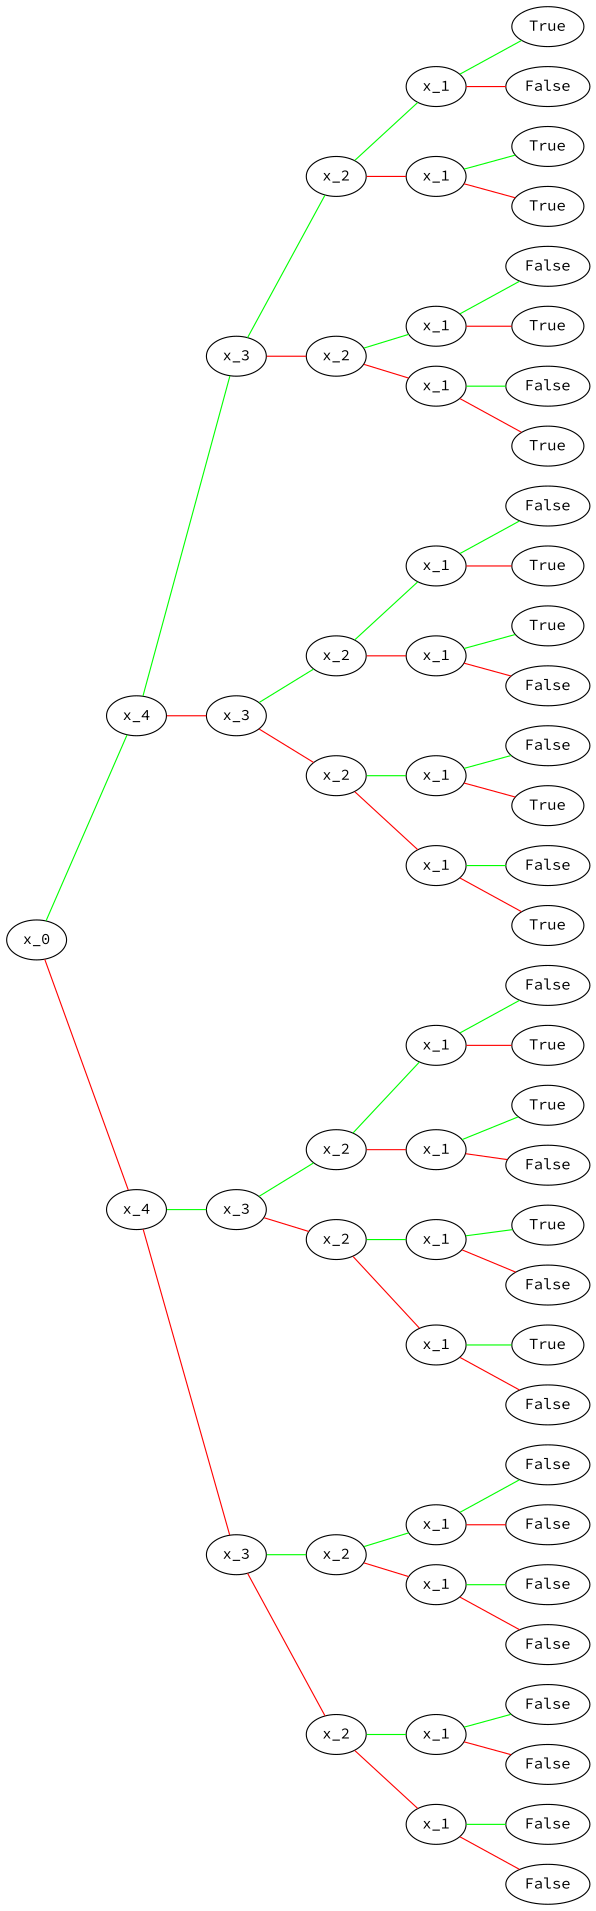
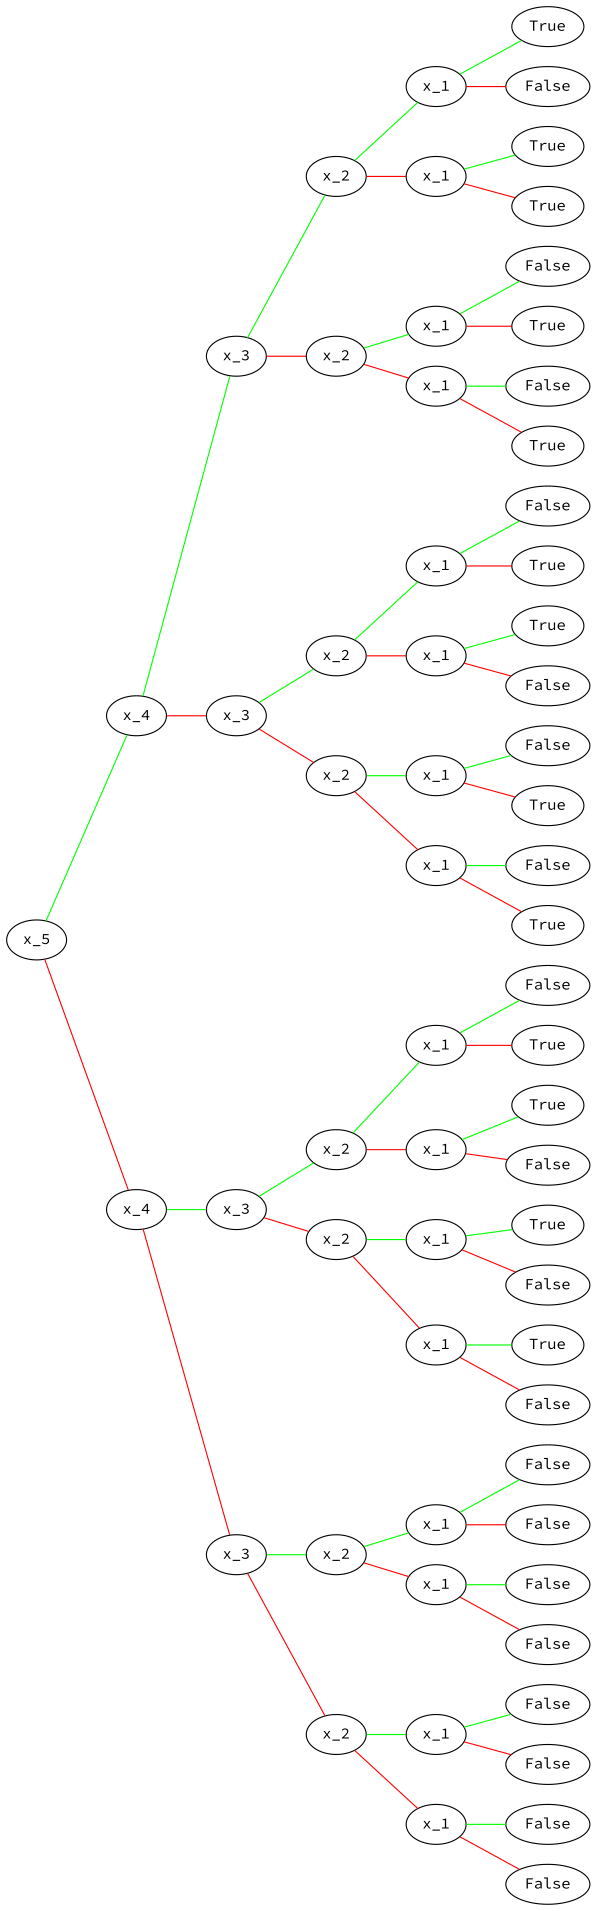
node "x_0": label "x_0" -> "x_5"
